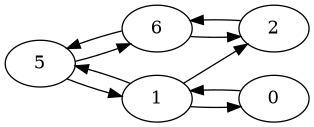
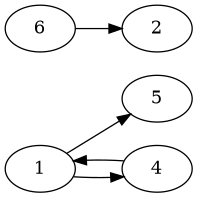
edge "2" -> "6": removed
edge "6" -> "5": removed
edge "5" -> "6": removed
edge "1" -> "2": removed
edge "5" -> "1": removed
node "0": label "0" -> "4"
